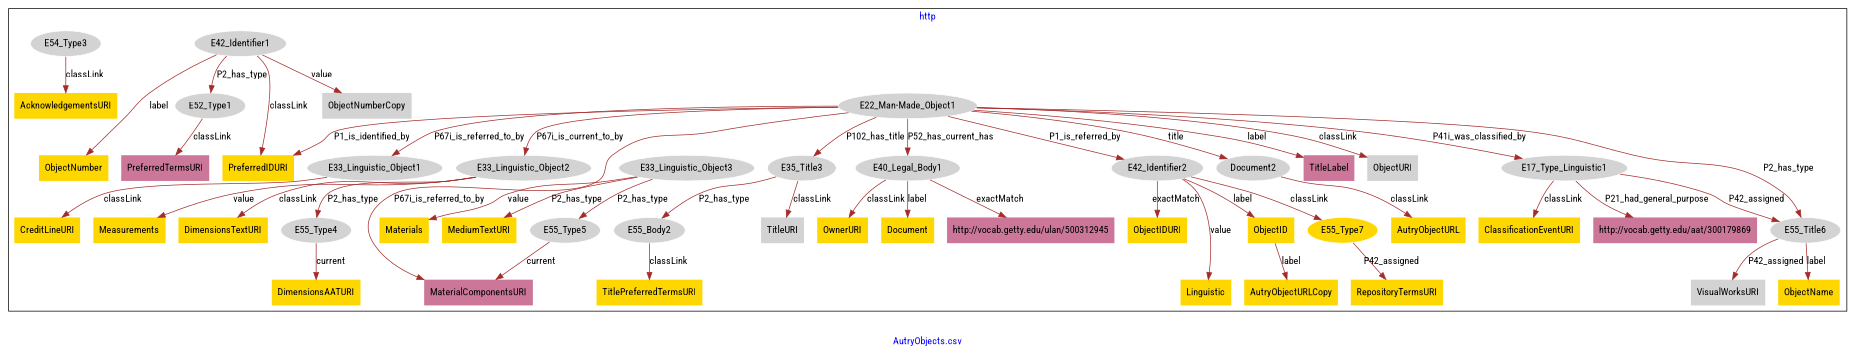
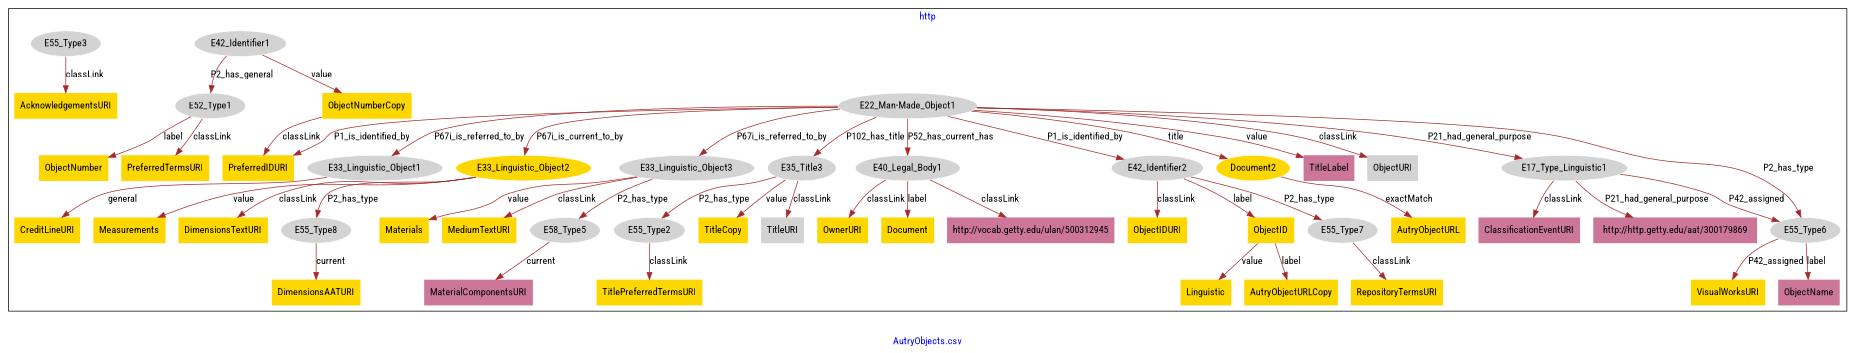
node "E54_Type3": label "E54_Type3" -> "E55_Type3"
edge "E42_Identifier1" -> "E52_Type1": label "P2_has_type" -> "P2_has_general"
edge "E42_Identifier1" -> "ObjectNumber": now "E52_Type1" -> "ObjectNumber"
edge "E42_Identifier1" -> "PreferredIDURI": now "ObjectNumberCopy" -> "PreferredIDURI"
node "ObjectNumberCopy": fillcolor lightgray -> gold
edge "E22_Man-Made_Object1" -> "E42_Identifier2": label "P1_is_referred_by" -> "P1_is_identified_by"
edge "E22_Man-Made_Object1" -> "TitleLabel": label "label" -> "value"
edge "E22_Man-Made_Object1" -> "E17_Type_Linguistic1": label "P41i_was_classified_by" -> "P21_had_general_purpose"
node "PreferredTermsURI": fillcolor #cc7799 -> gold
node "E33_Linguistic_Object2": fillcolor lightgray -> gold
node "Document2": fillcolor lightgray -> gold
edge "E22_Man-Made_Object1" -> "MaterialComponentsURI": now "E22_Man-Made_Object1" -> "E33_Linguistic_Object3"
edge "E33_Linguistic_Object1" -> "CreditLineURI": label "classLink" -> "general"
edge "E33_Linguistic_Object3" -> "MediumTextURI": label "P2_has_type" -> "classLink"
edge "E40_Legal_Body1" -> "http://vocab.getty.edu/ulan/500312945": label "exactMatch" -> "classLink"
edge "E42_Identifier2" -> "ObjectIDURI": label "exactMatch" -> "classLink"
edge "E42_Identifier2" -> "E55_Type7": label "classLink" -> "P2_has_type"
edge "Document2" -> "AutryObjectURL": label "classLink" -> "exactMatch"
edge "E42_Identifier2" -> "Linguistic": now "ObjectID" -> "Linguistic"
node "E55_Type4": label "E55_Type4" -> "E55_Type8"
node "E55_Type5": label "E55_Type5" -> "E58_Type5"
node "E55_Body2": label "E55_Body2" -> "E55_Type2"
node "TitleCopy": added
node "E55_Type7": fillcolor gold -> lightgray
node "ClassificationEventURI": fillcolor gold -> #cc7799
node "http://vocab.getty.edu/aat/300179869": label "http://vocab.getty.edu/aat/300179869" -> "http://http.getty.edu/aat/300179869"
node "E55_Title6": label "E55_Title6" -> "E55_Type6"
edge "E55_Type7" -> "RepositoryTermsURI": label "P42_assigned" -> "classLink"
node "VisualWorksURI": fillcolor lightgray -> gold
node "ObjectName": fillcolor gold -> #cc7799
